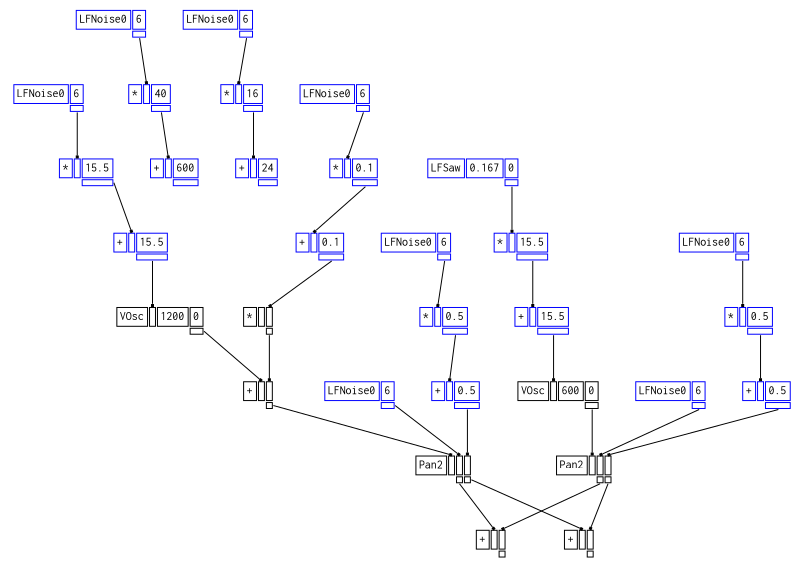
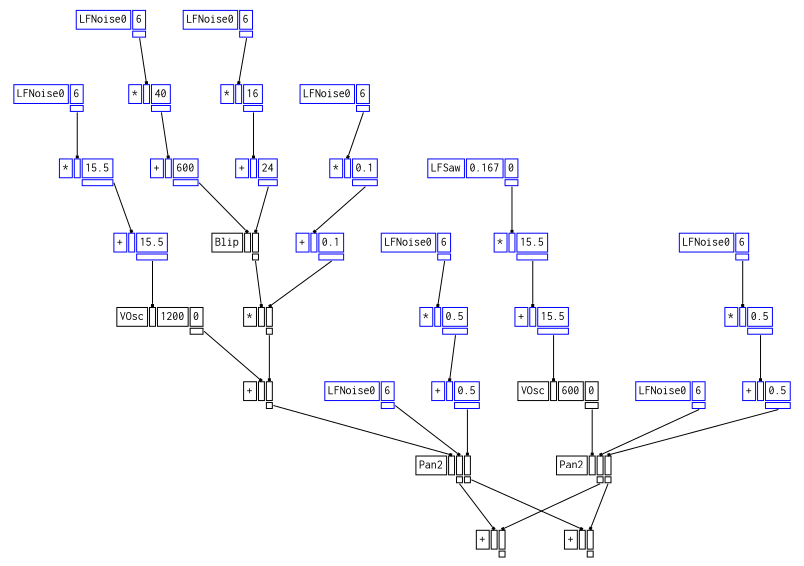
node "Blip": added
